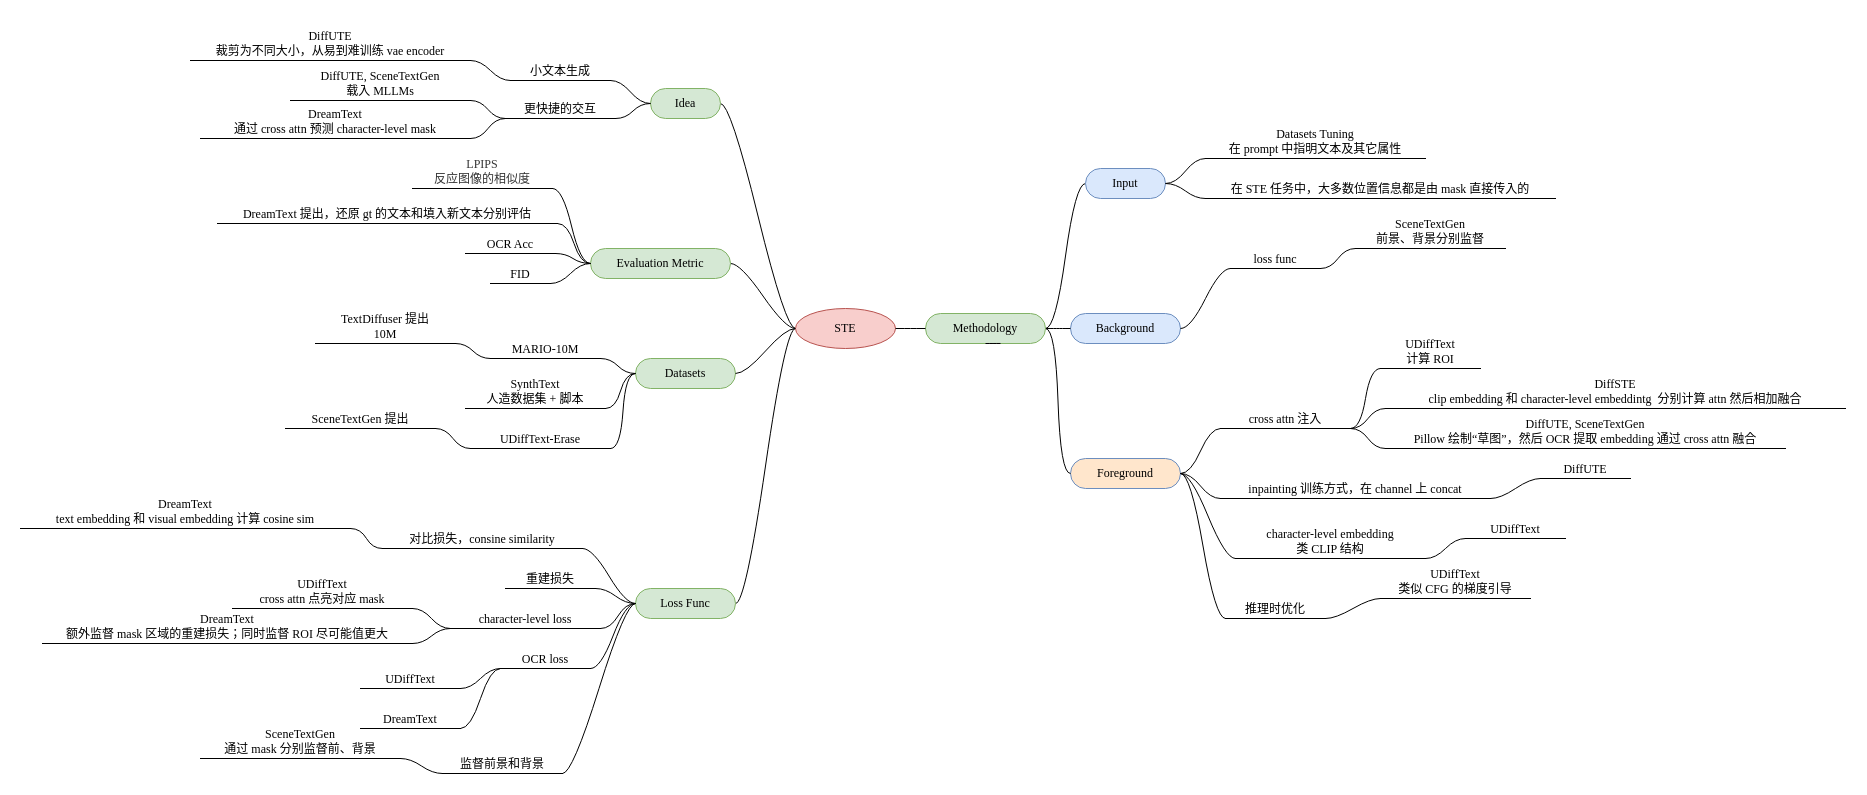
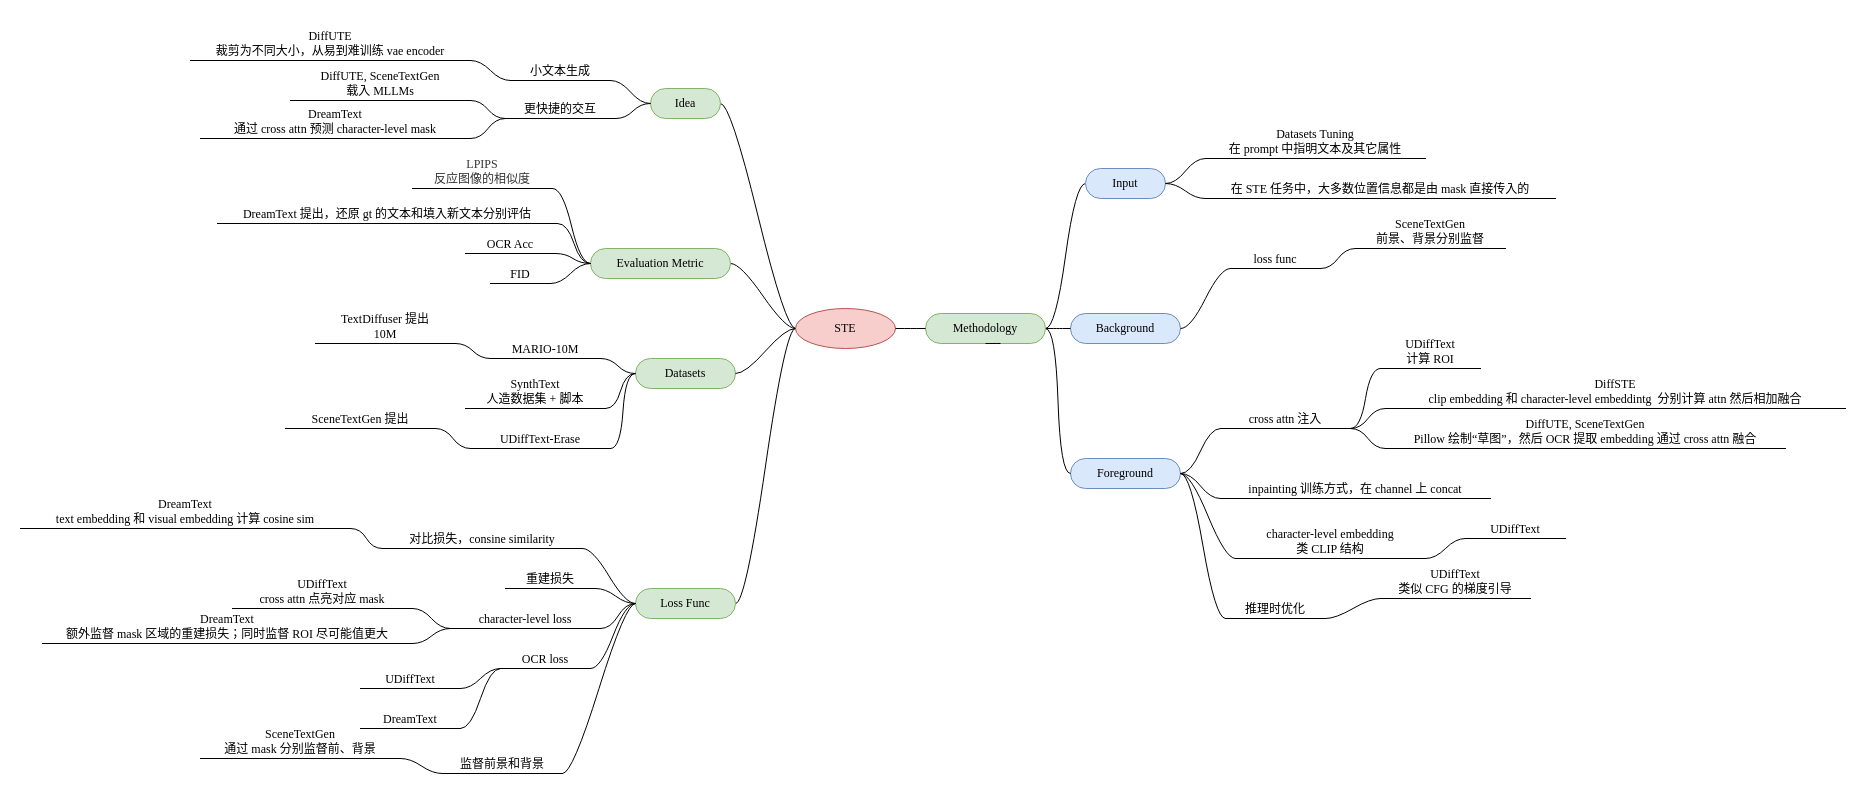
node "DiffUTE": removed
node "Foreground": fillcolor #ffe6cc -> #dae8fc
edge "DiffUTE" -- "inpainting 训练方式，在 channel 上 concat": removed
